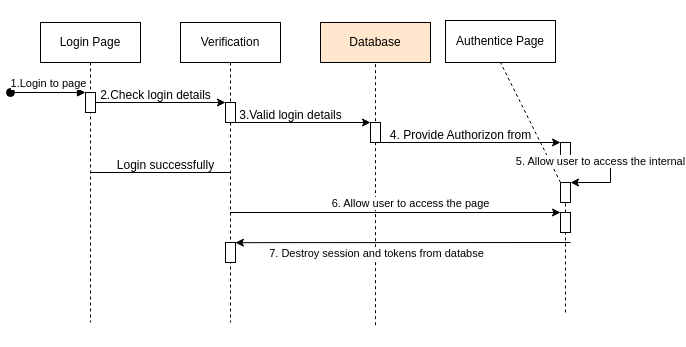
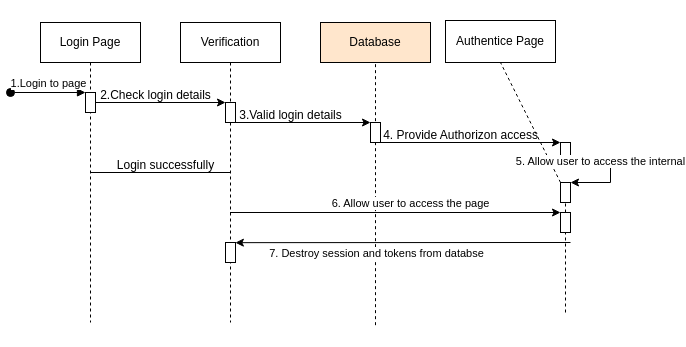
node "4. Provide Authorizon from": label "4. Provide Authorizon from" -> "4. Provide Authorizon access"
